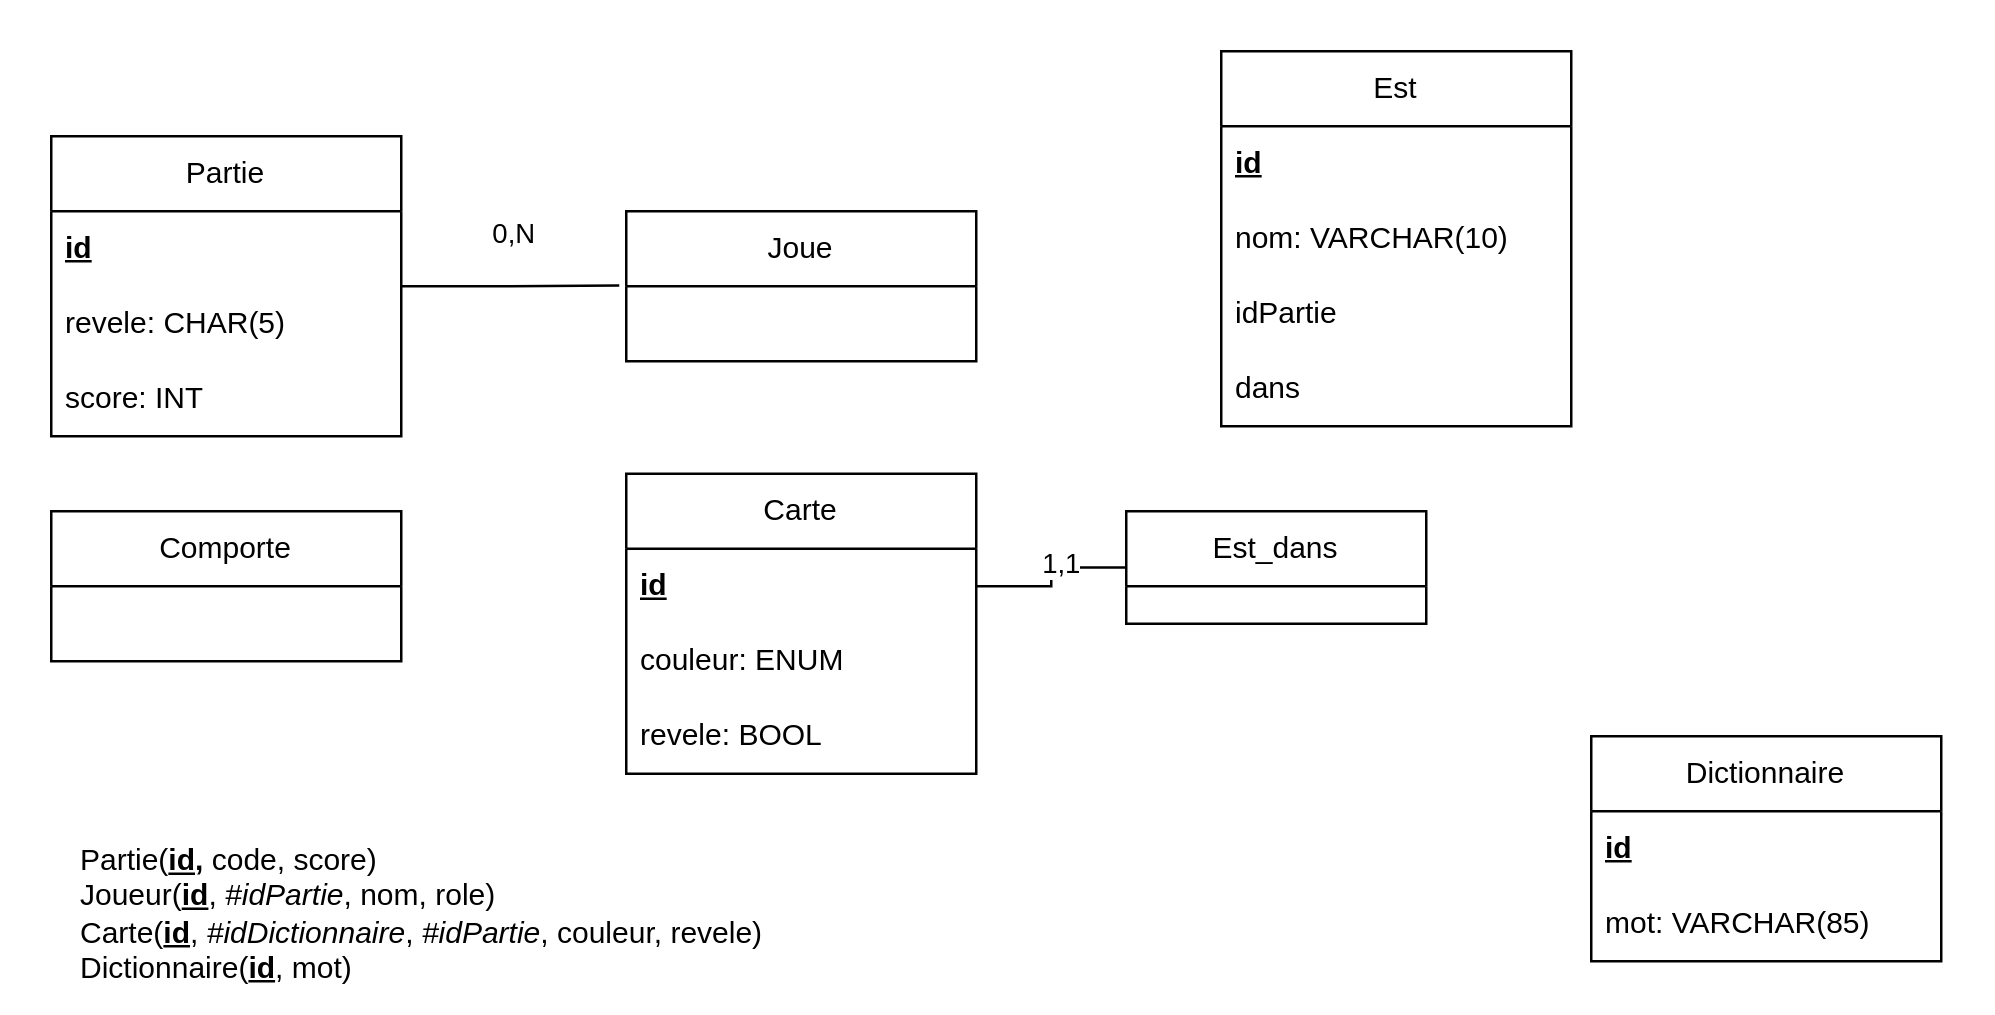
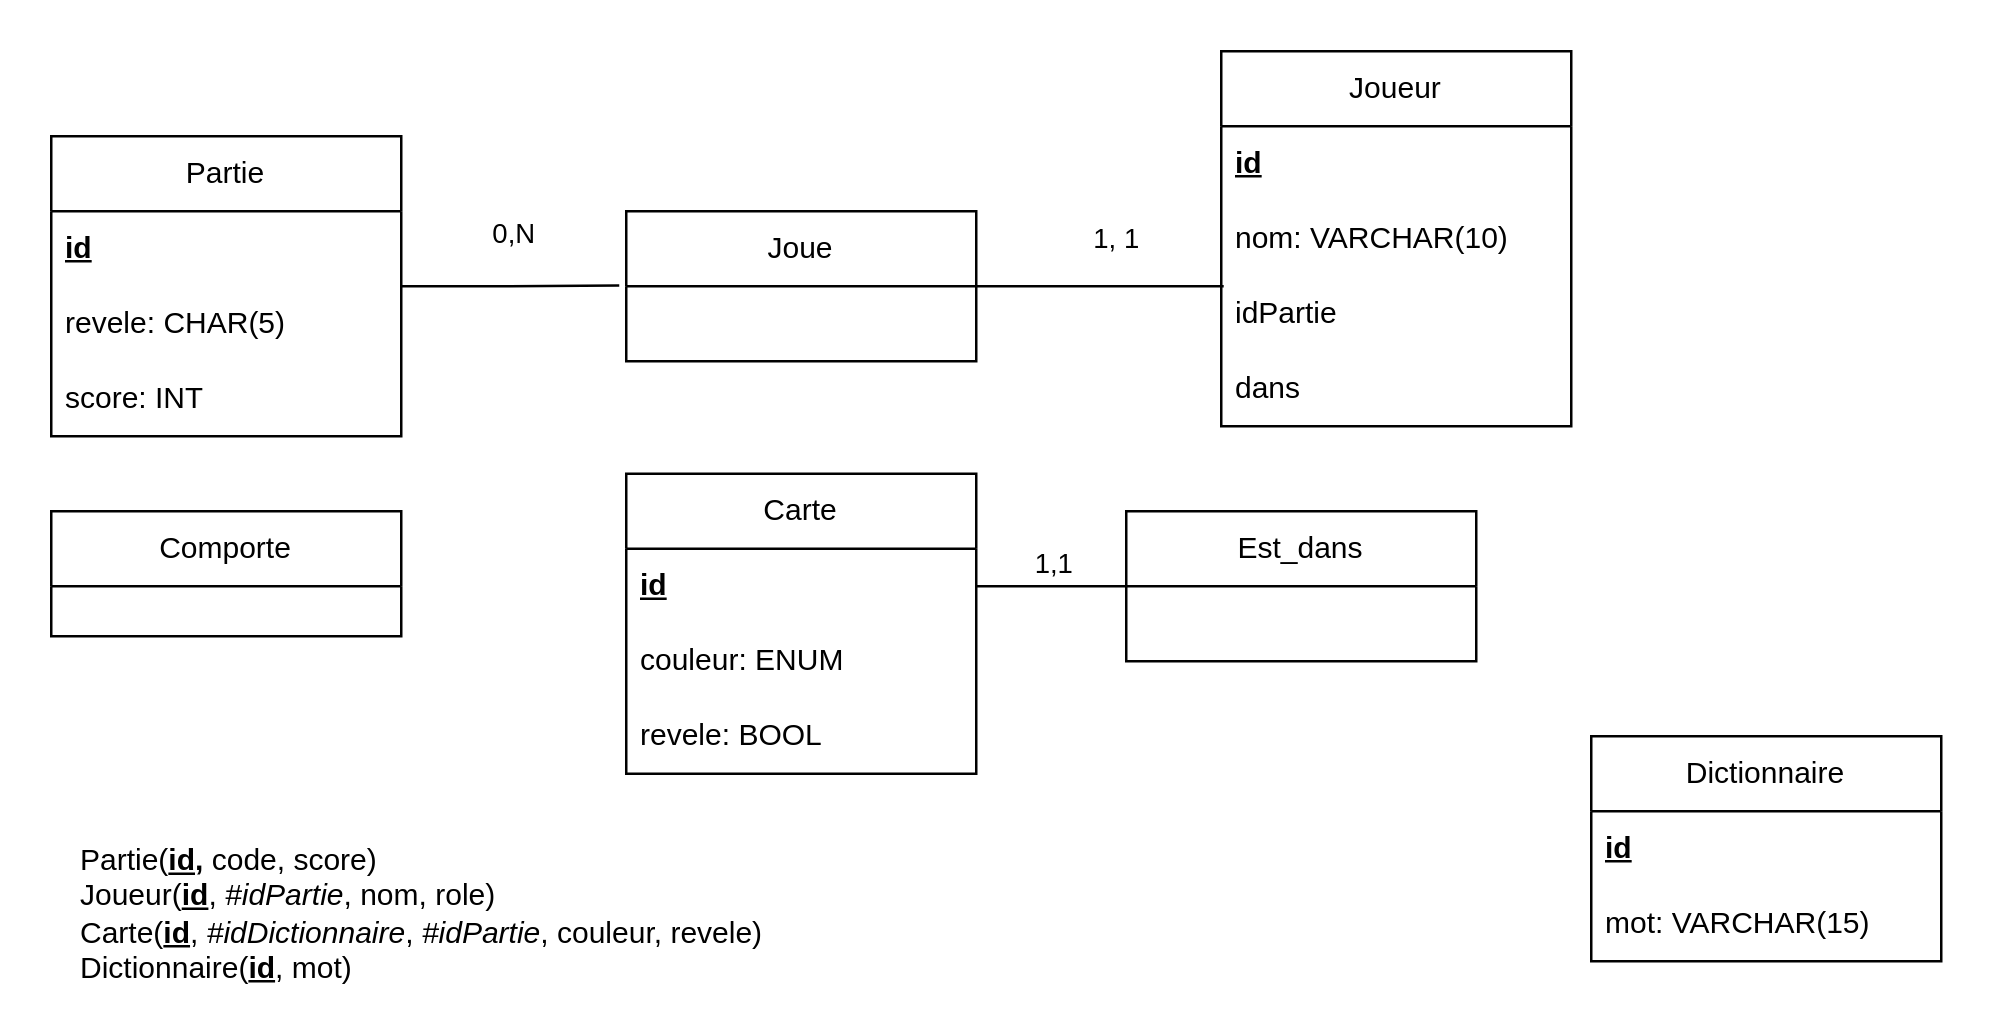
node "Est": label "Est" -> "Joueur"
edge "Joue" -- "idPartie": added, label "1, 1"
node "Est_dans": size 300x113 -> 350x150
node "Comporte": size 350x150 -> 350x125
node "mot: VARCHAR(85)": label "mot: VARCHAR(85)" -> "mot: VARCHAR(15)"
